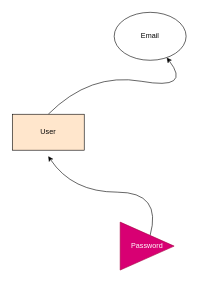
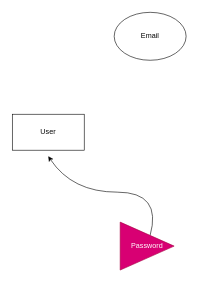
edge "User" -> "Email": removed
node "User": fillcolor #ffe6cc -> #ffffff
